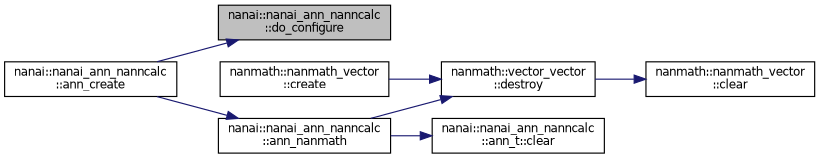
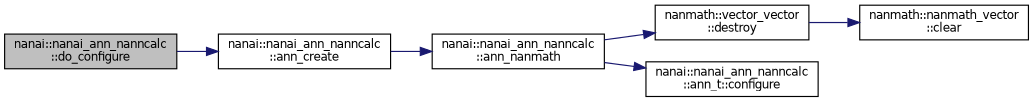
edge "nanai::nanai_ann_nanncalc ::ann_create" -> "nanai::nanai_ann_nanncalc ::do_configure": reversed
node "nanmath::nanmath_vector ::create": removed
node "nanai::nanai_ann_nanncalc ::ann_t::clear": label "nanai::nanai_ann_nanncalc ::ann_t::clear" -> "nanai::nanai_ann_nanncalc ::ann_t::configure"
